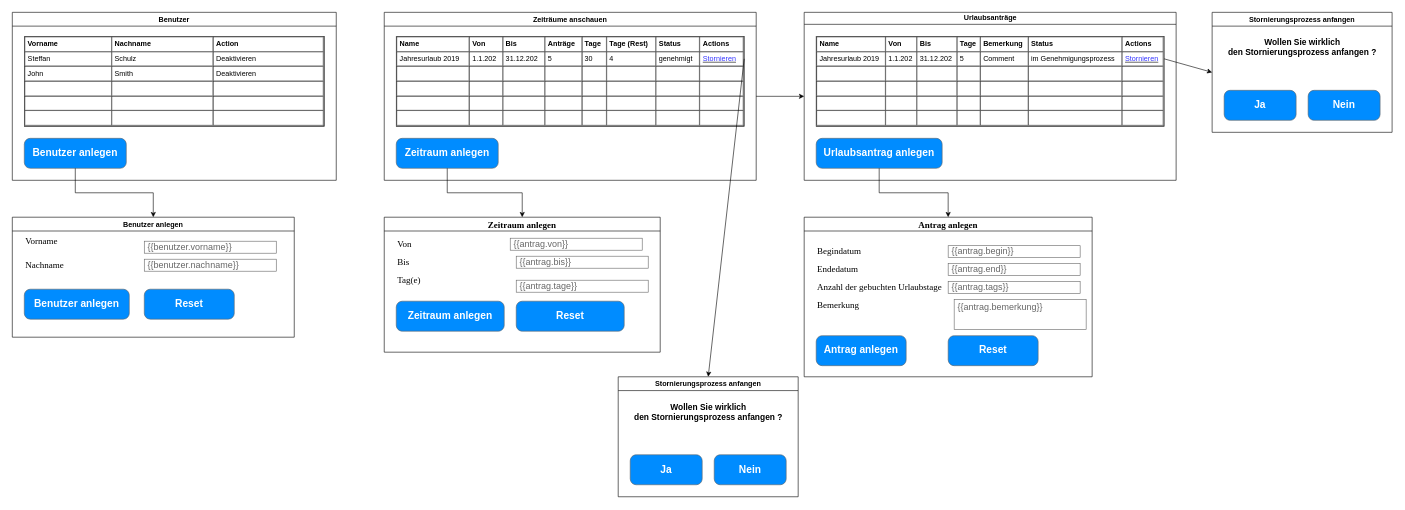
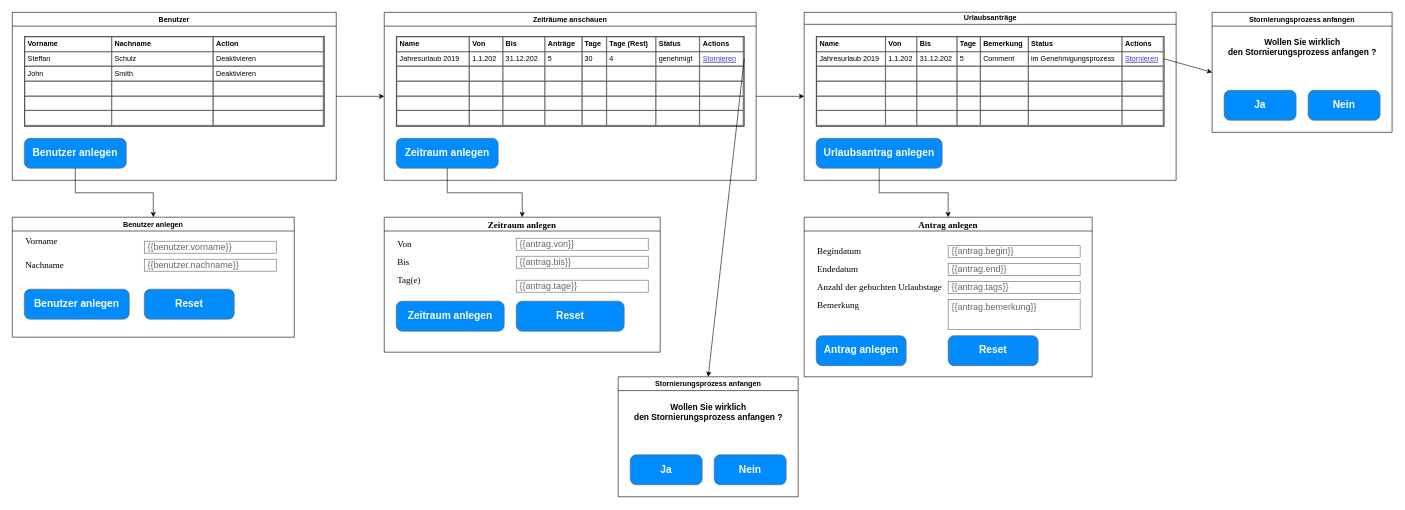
edge "Benutzer" -> "Zeiträume anschauen": added
node "{{antrag.von}}": moved (576, 244) -> (582, 244)
node "{{antrag.bemerkung}}": moved (1020, 315) -> (1014, 315)
